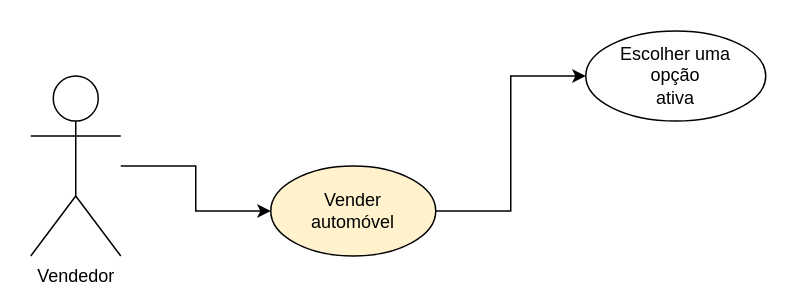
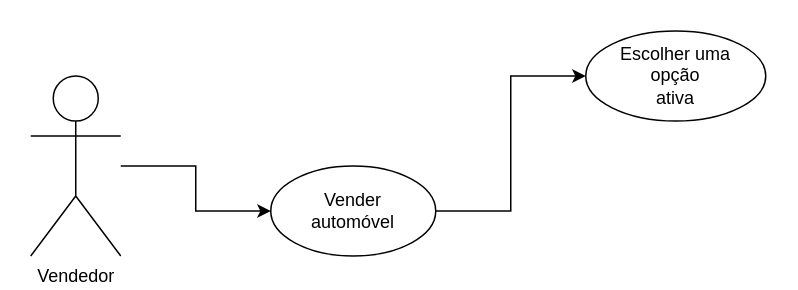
node "Vender automóvel": fillcolor #fff2cc -> #ffffff
